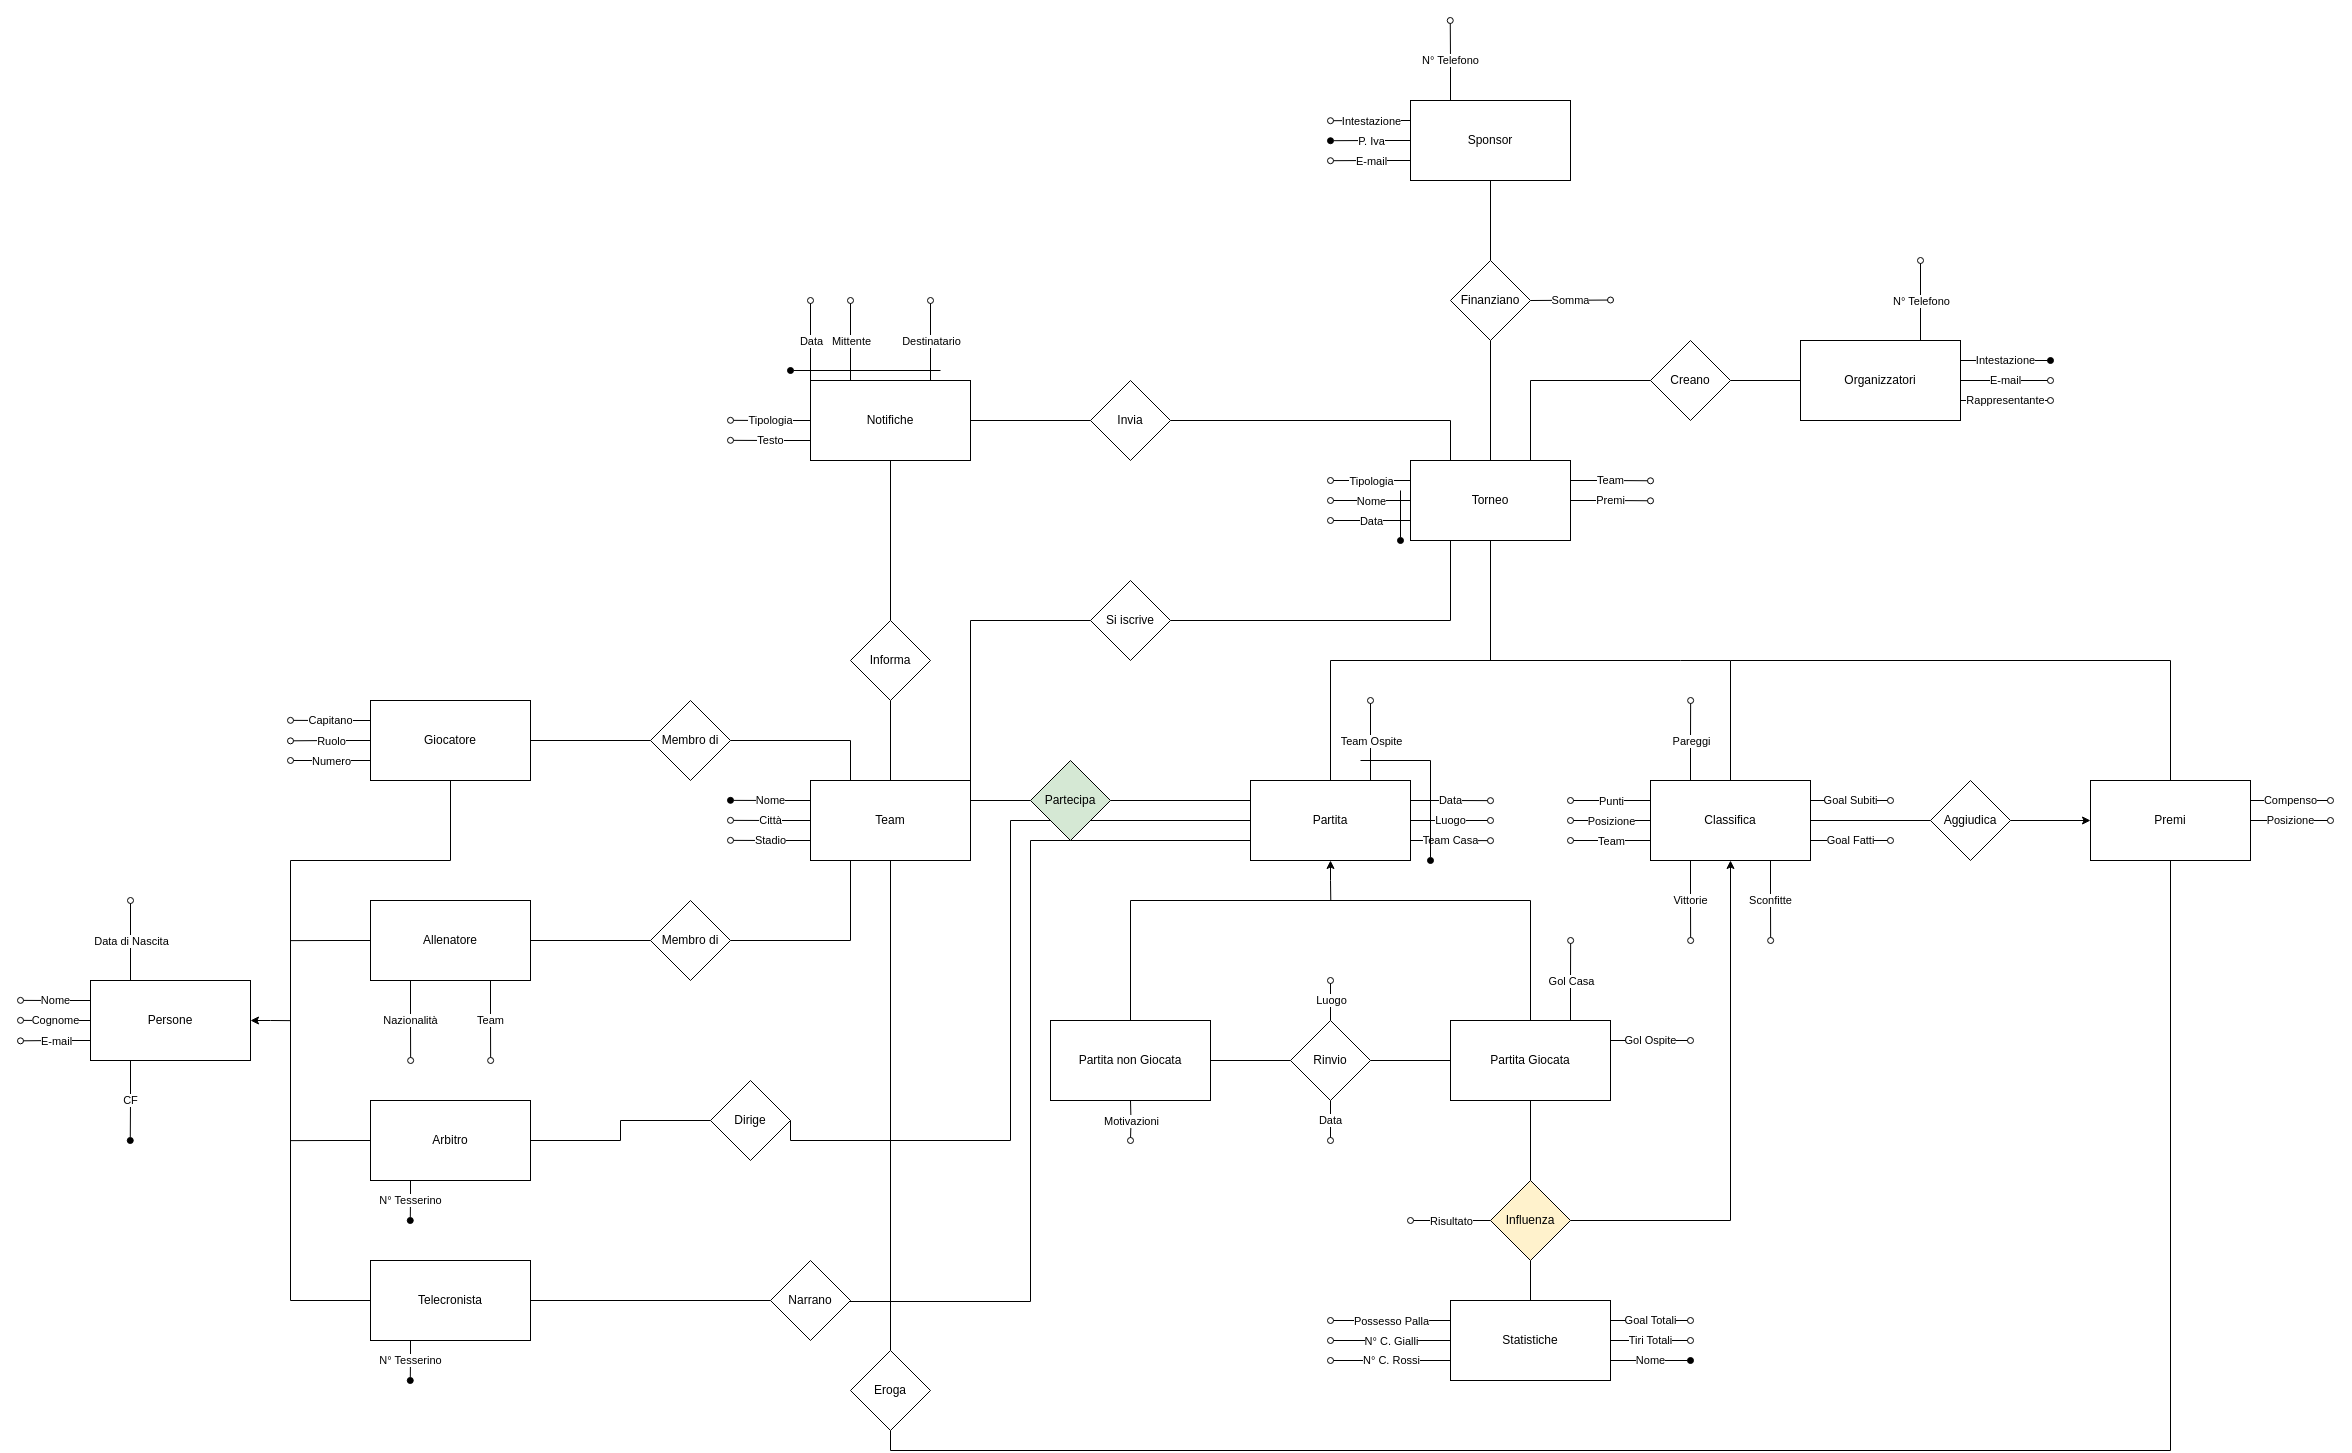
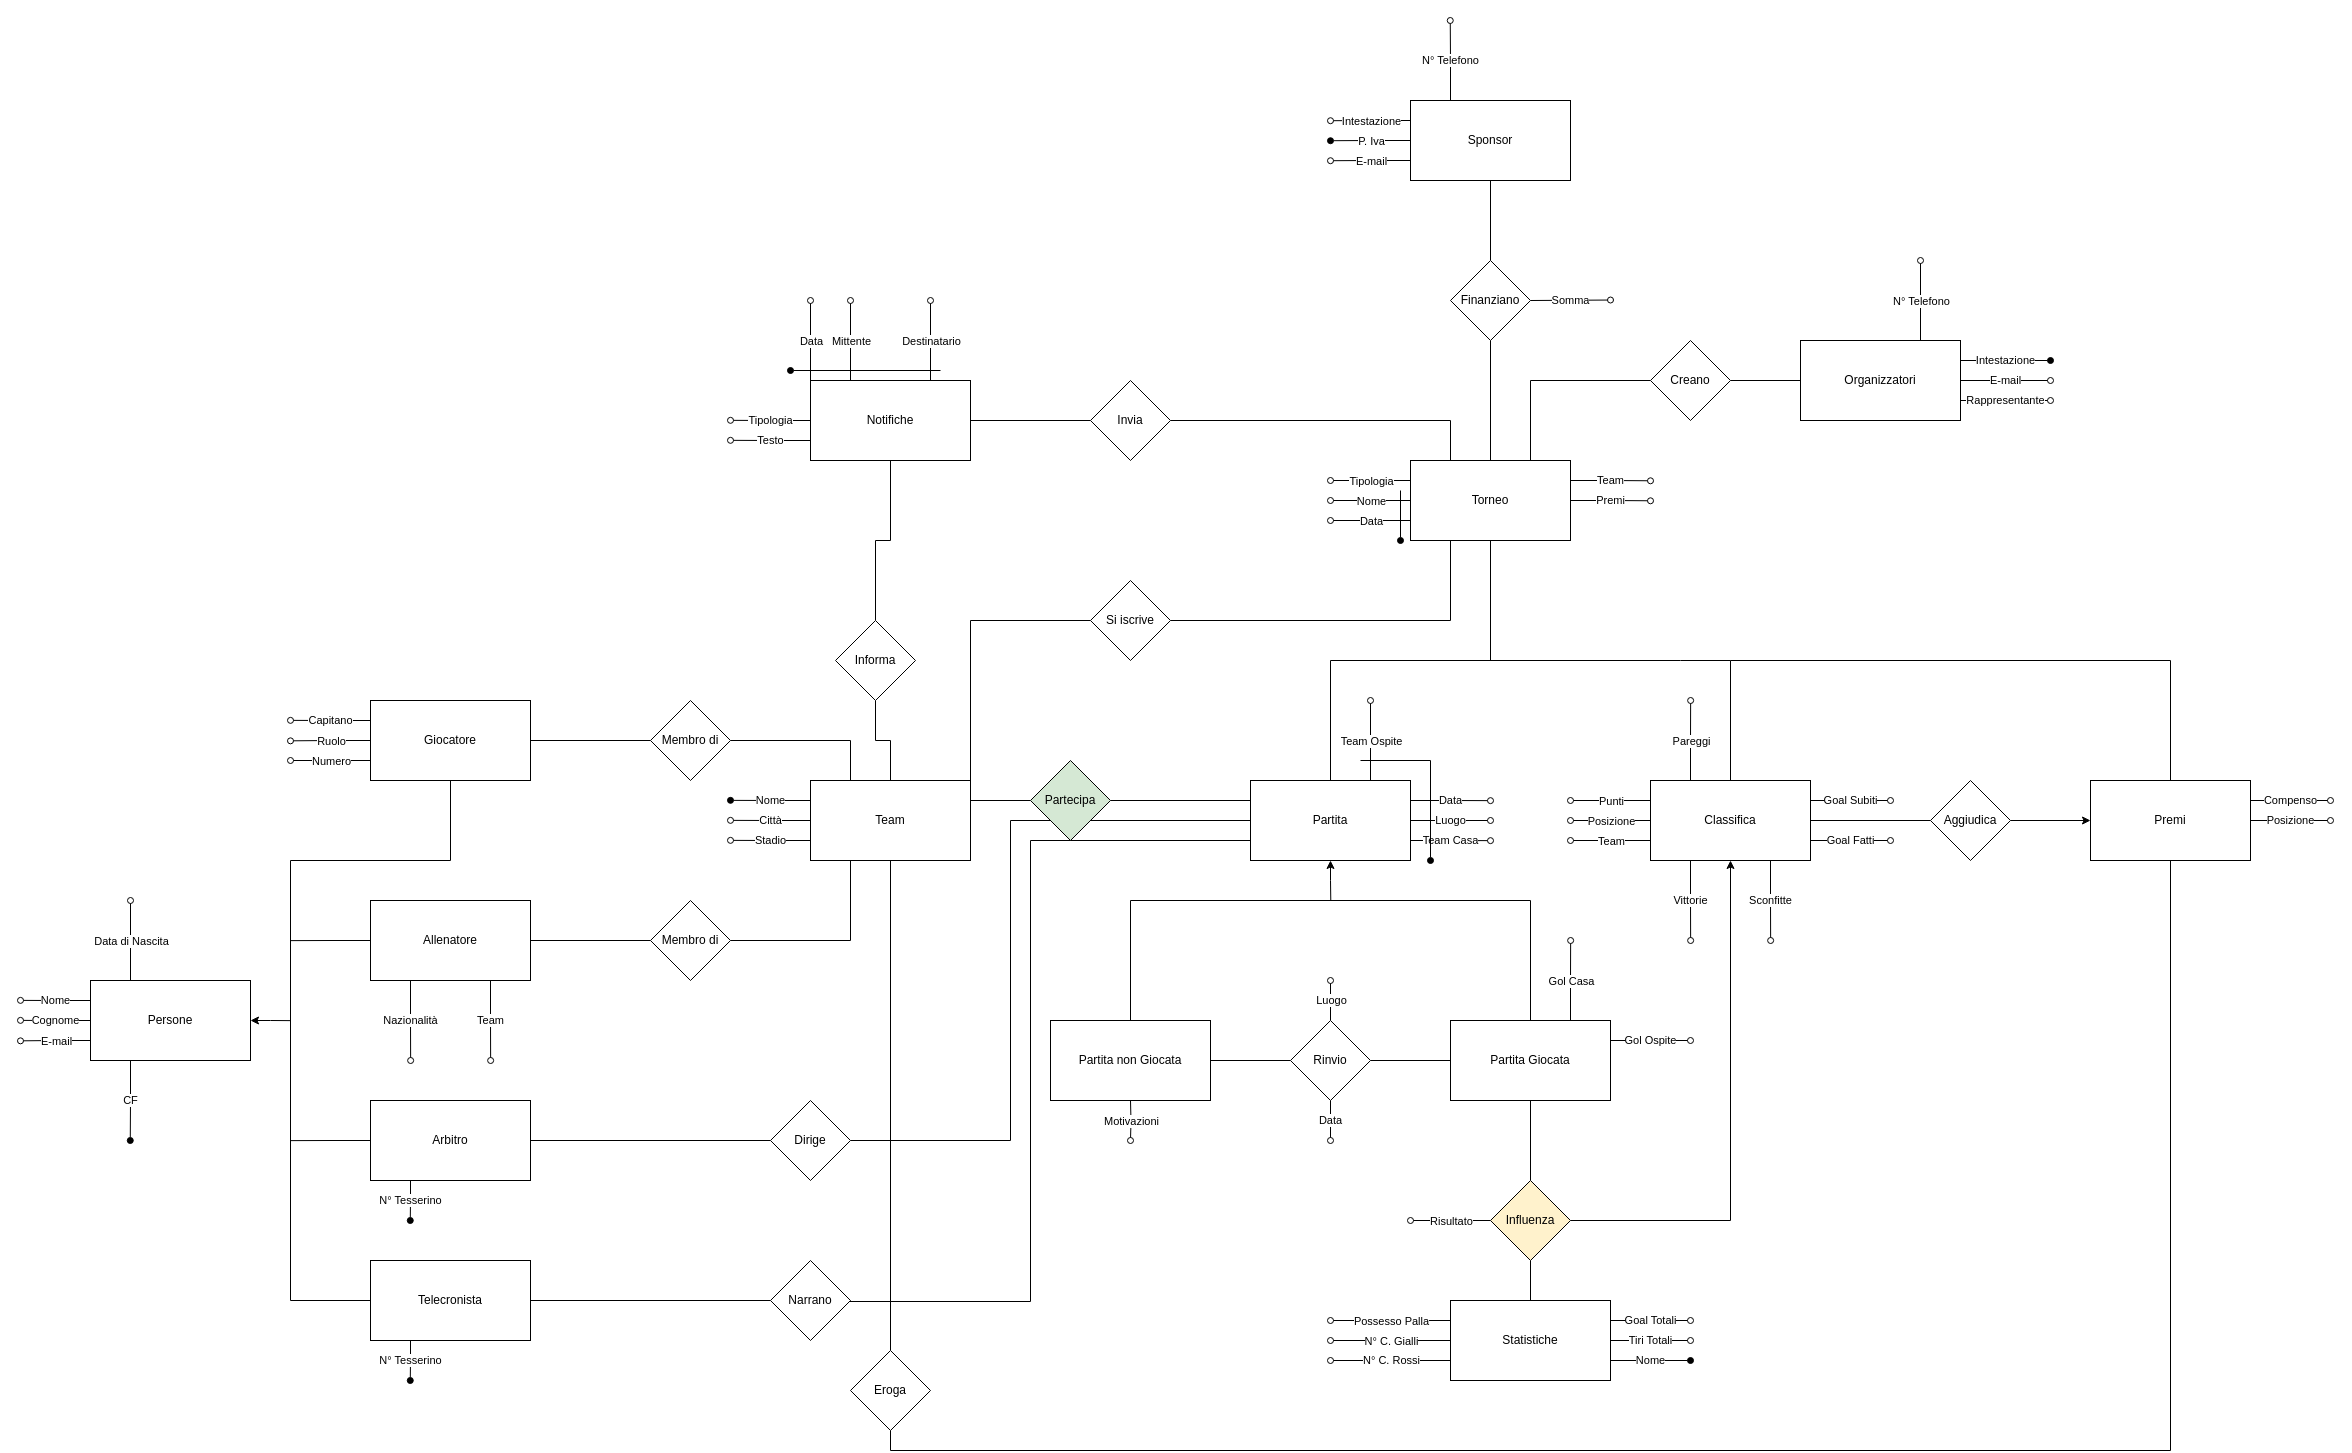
node "Informa": moved (891, 661) -> (876, 661)
node "Dirige": moved (751, 1121) -> (811, 1141)
